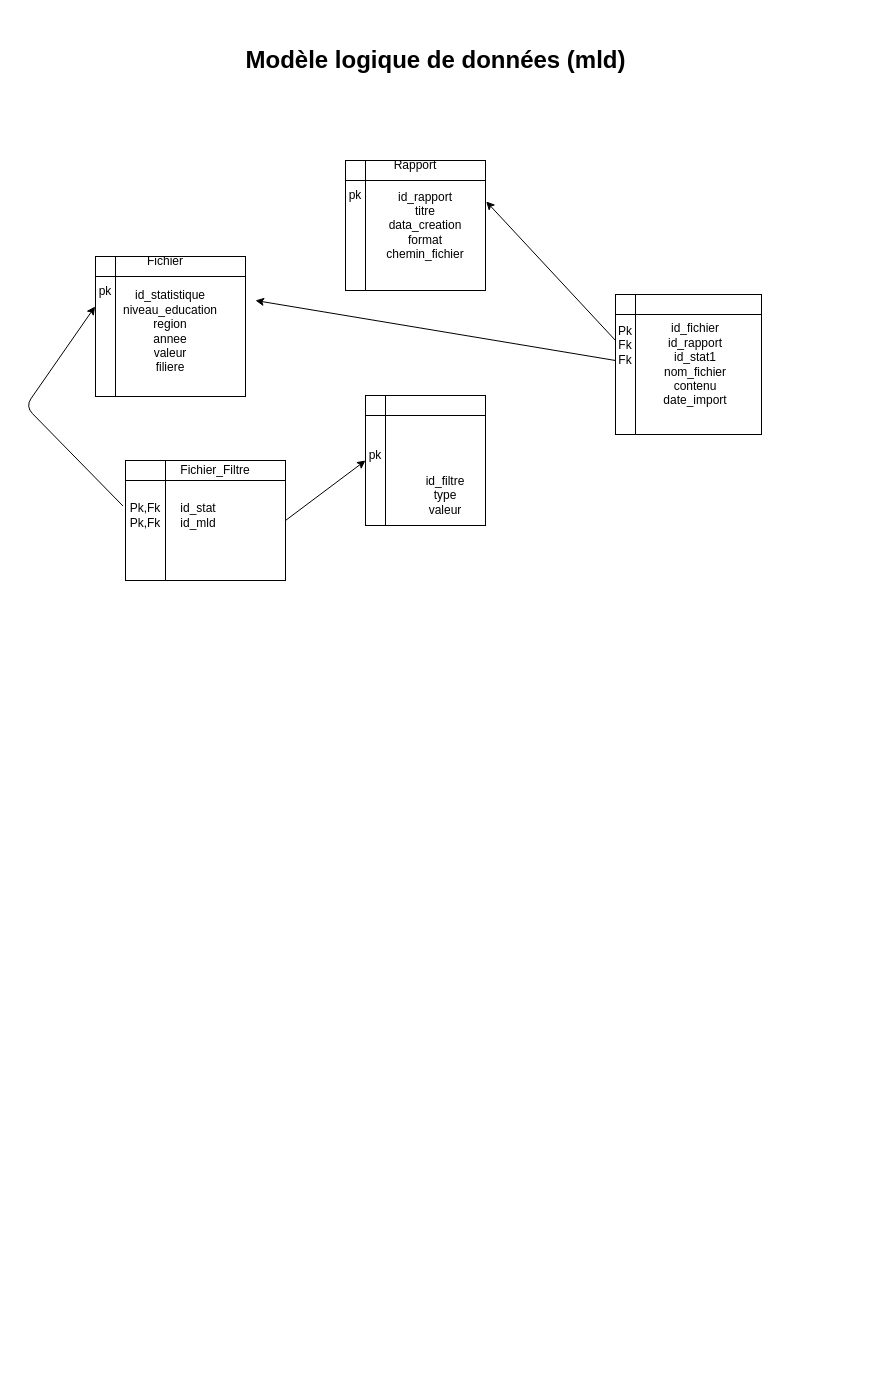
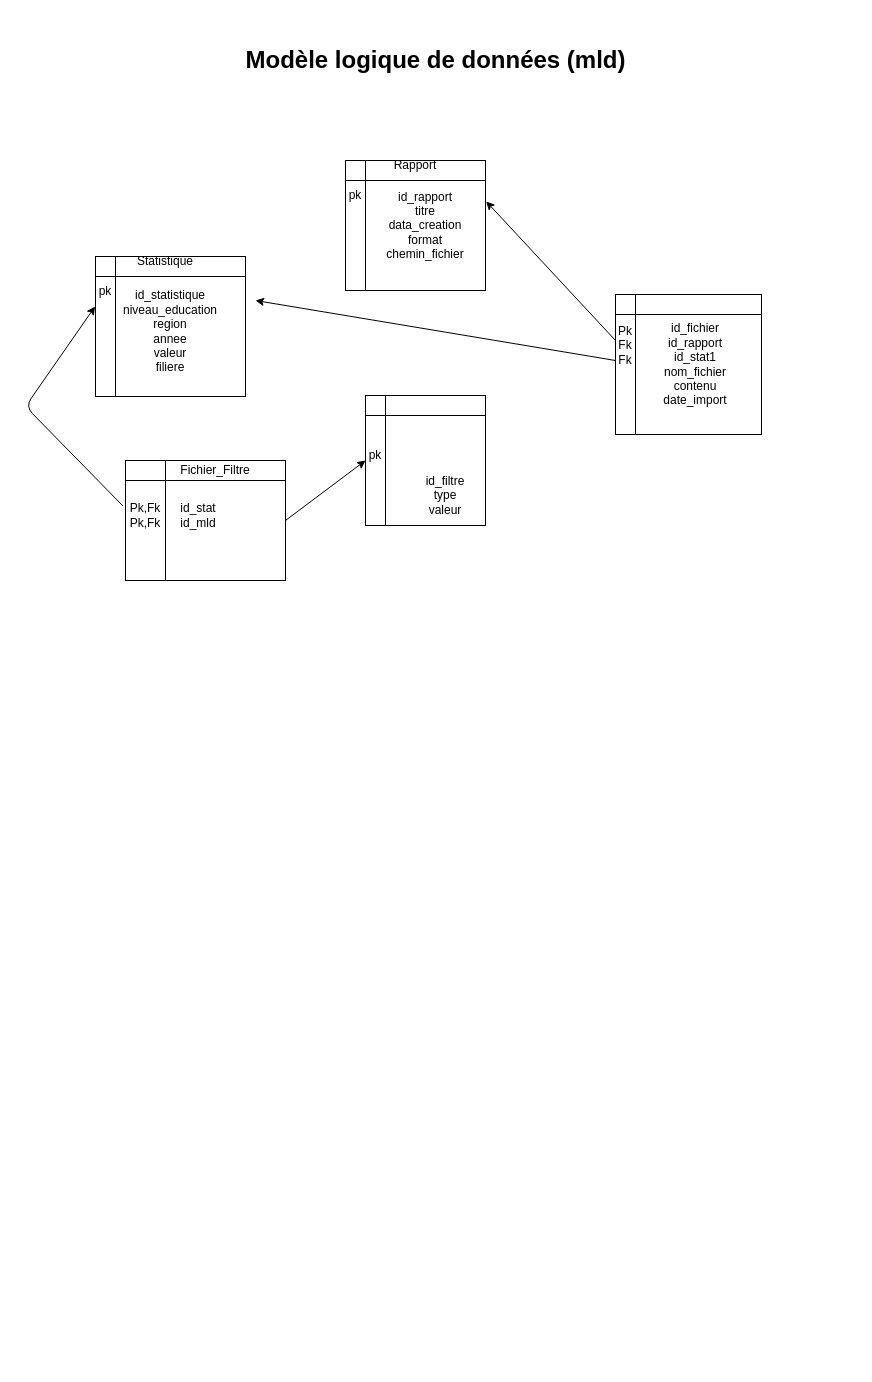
node "Fichier": label "Fichier" -> "Statistique"
